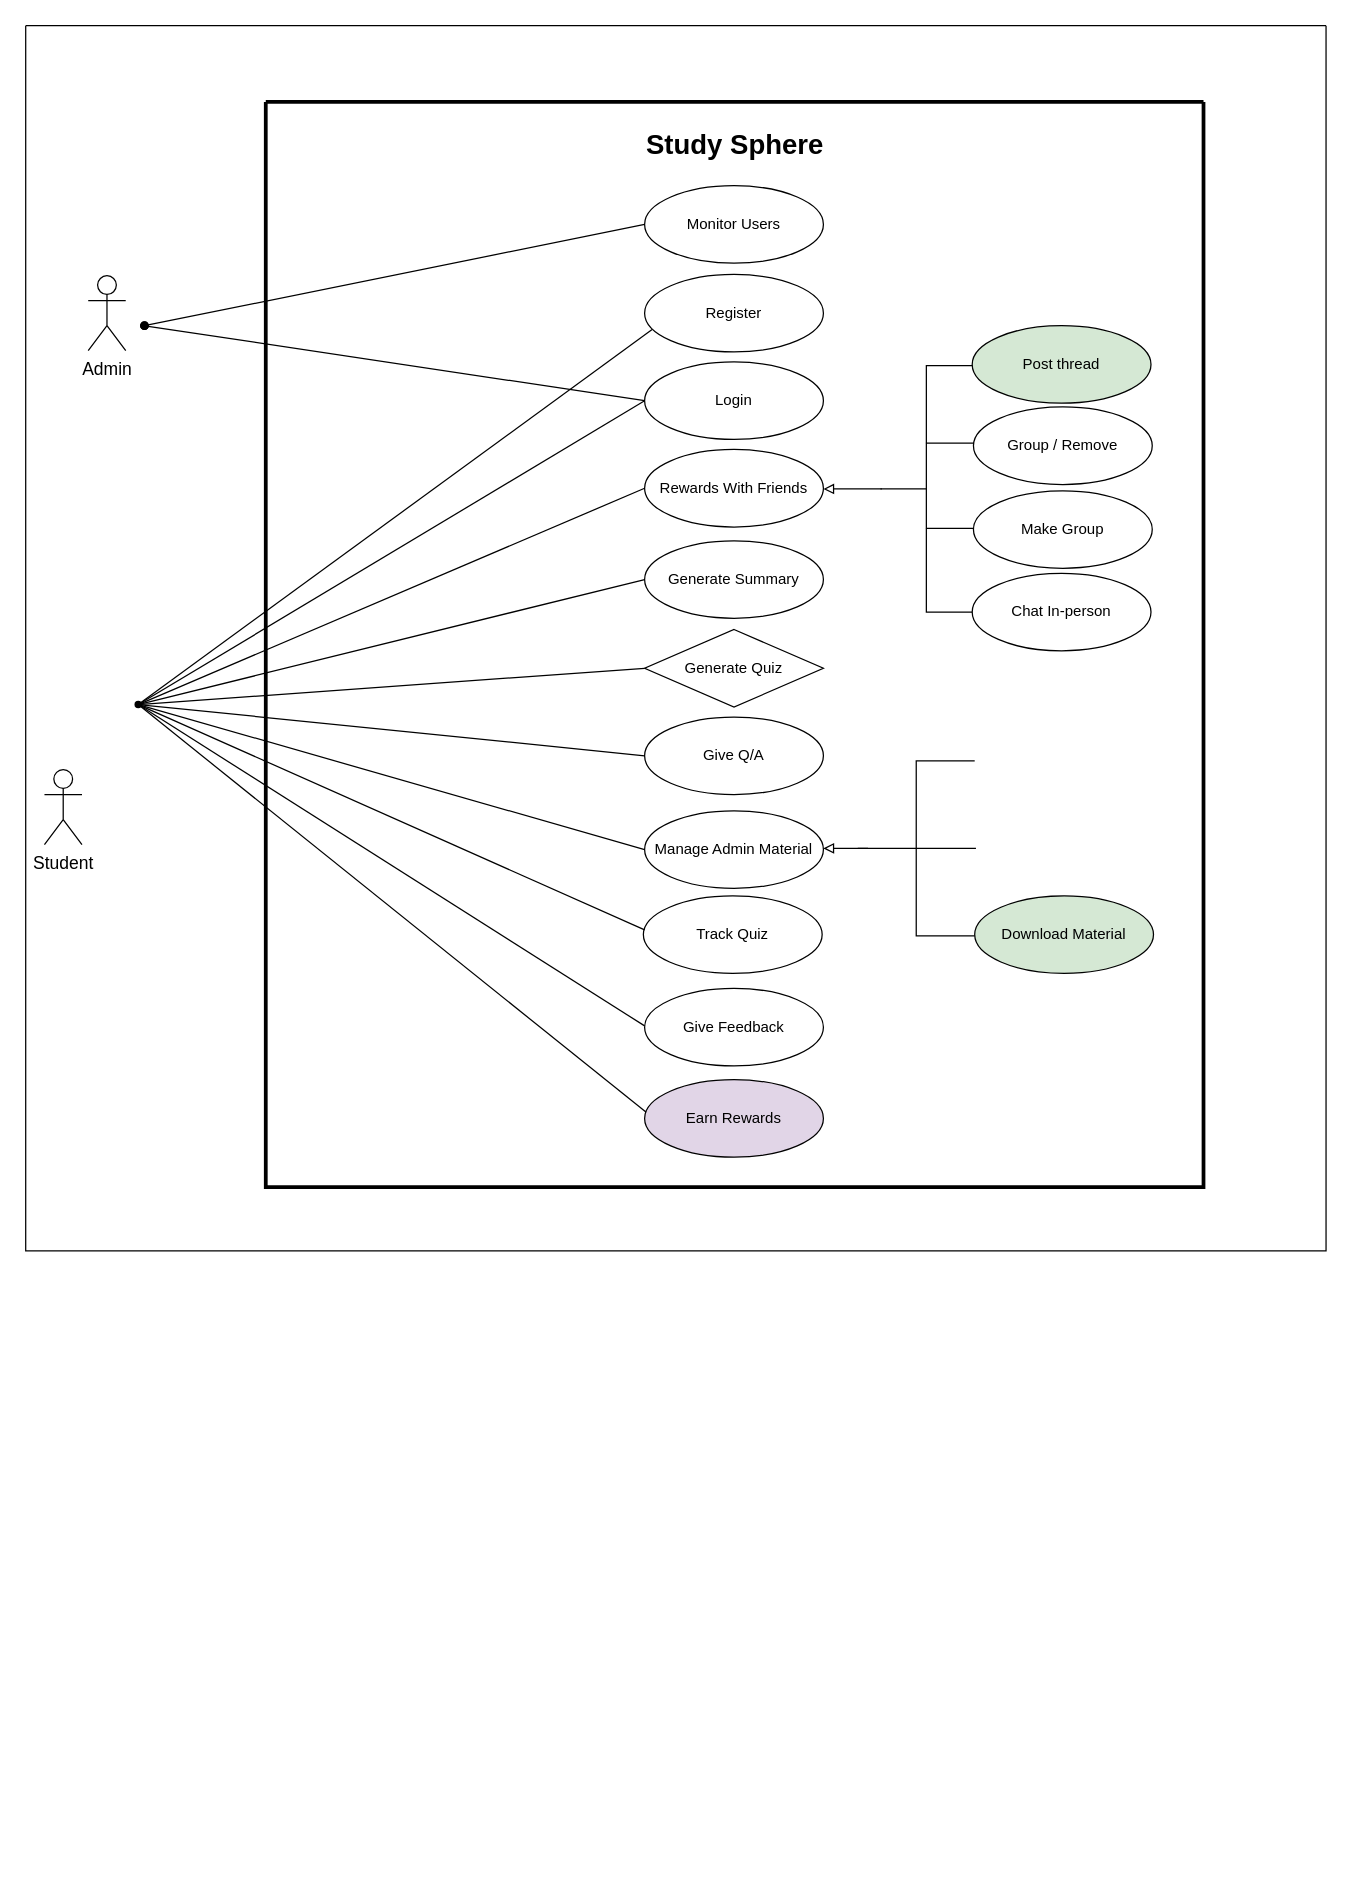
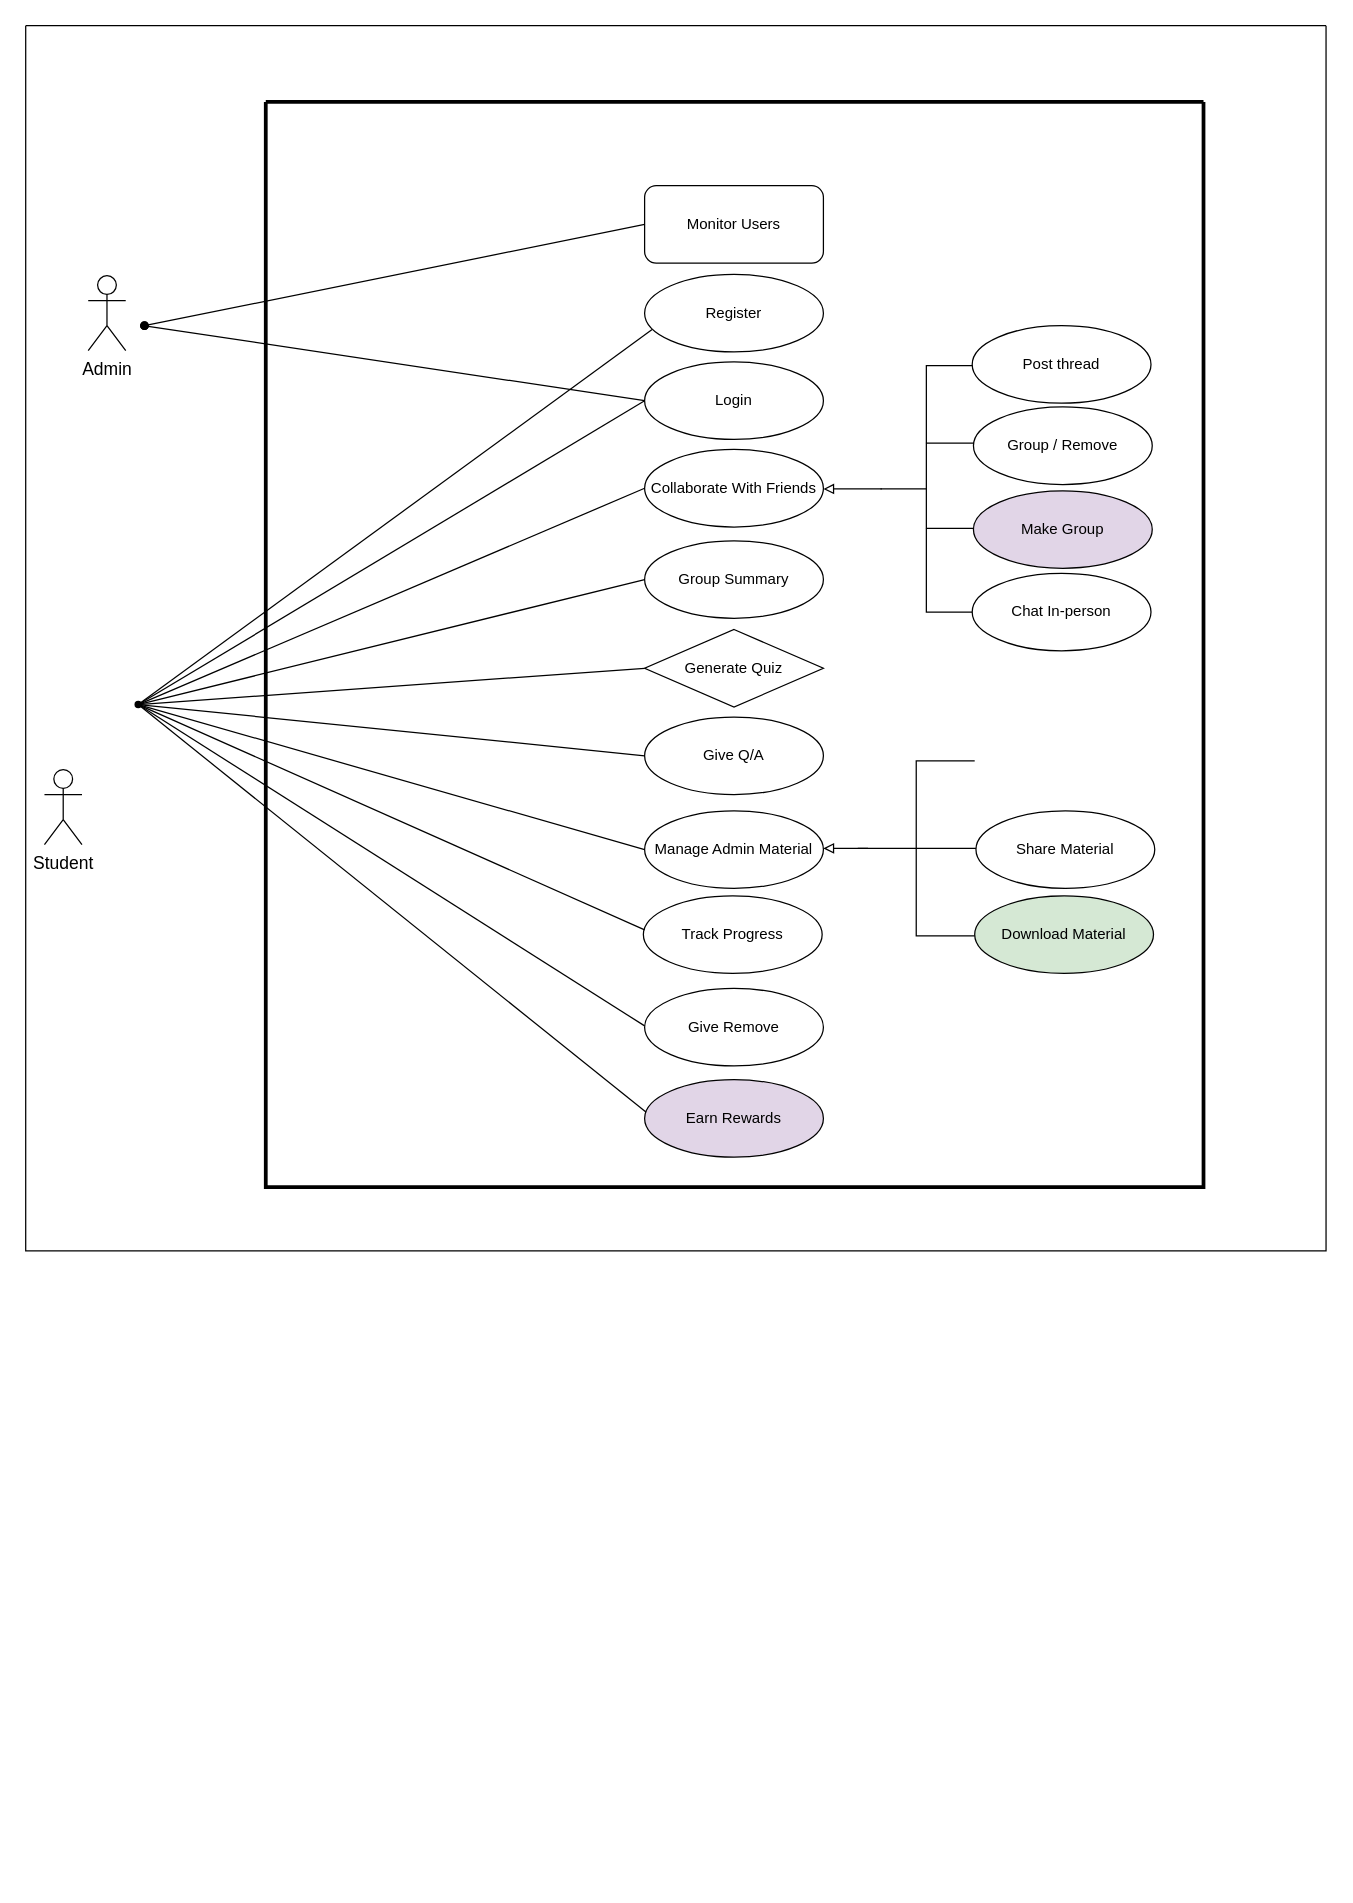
node "Study Sphere": removed
node "Monitor Users": shape ellipse -> rounded rectangle
node "Post thread": fillcolor #d5e8d4 -> #ffffff
node "Rewards With Friends": label "Rewards With Friends" -> "Collaborate With Friends"
node "Make Group": fillcolor #ffffff -> #e1d5e7
node "Generate Summary": label "Generate Summary" -> "Group Summary"
node "Share Material": added
node "Track Quiz": label "Track Quiz" -> "Track Progress"
node "Give Feedback": label "Give Feedback" -> "Give Remove"
